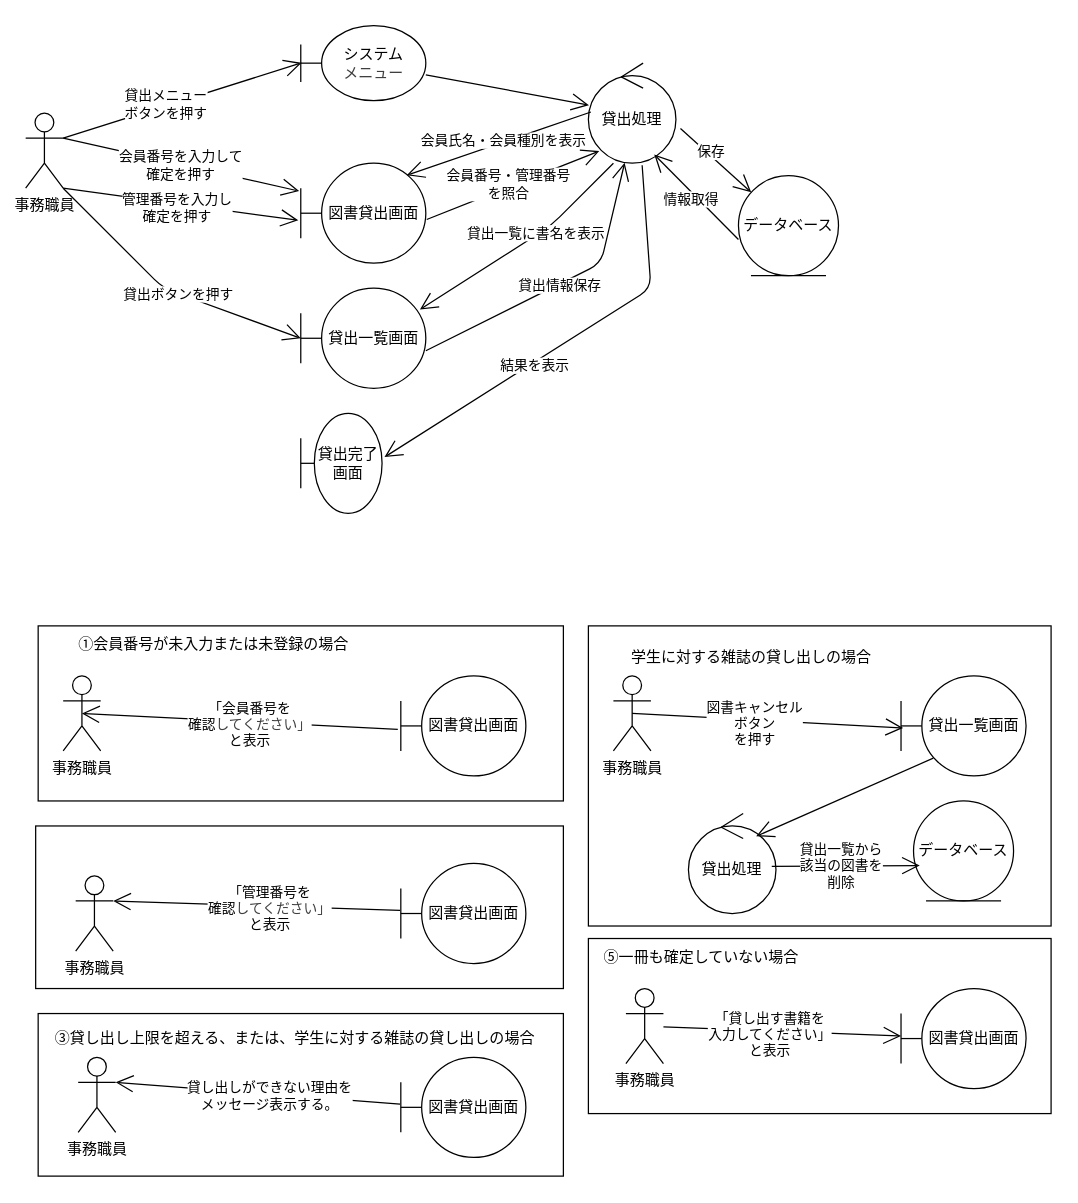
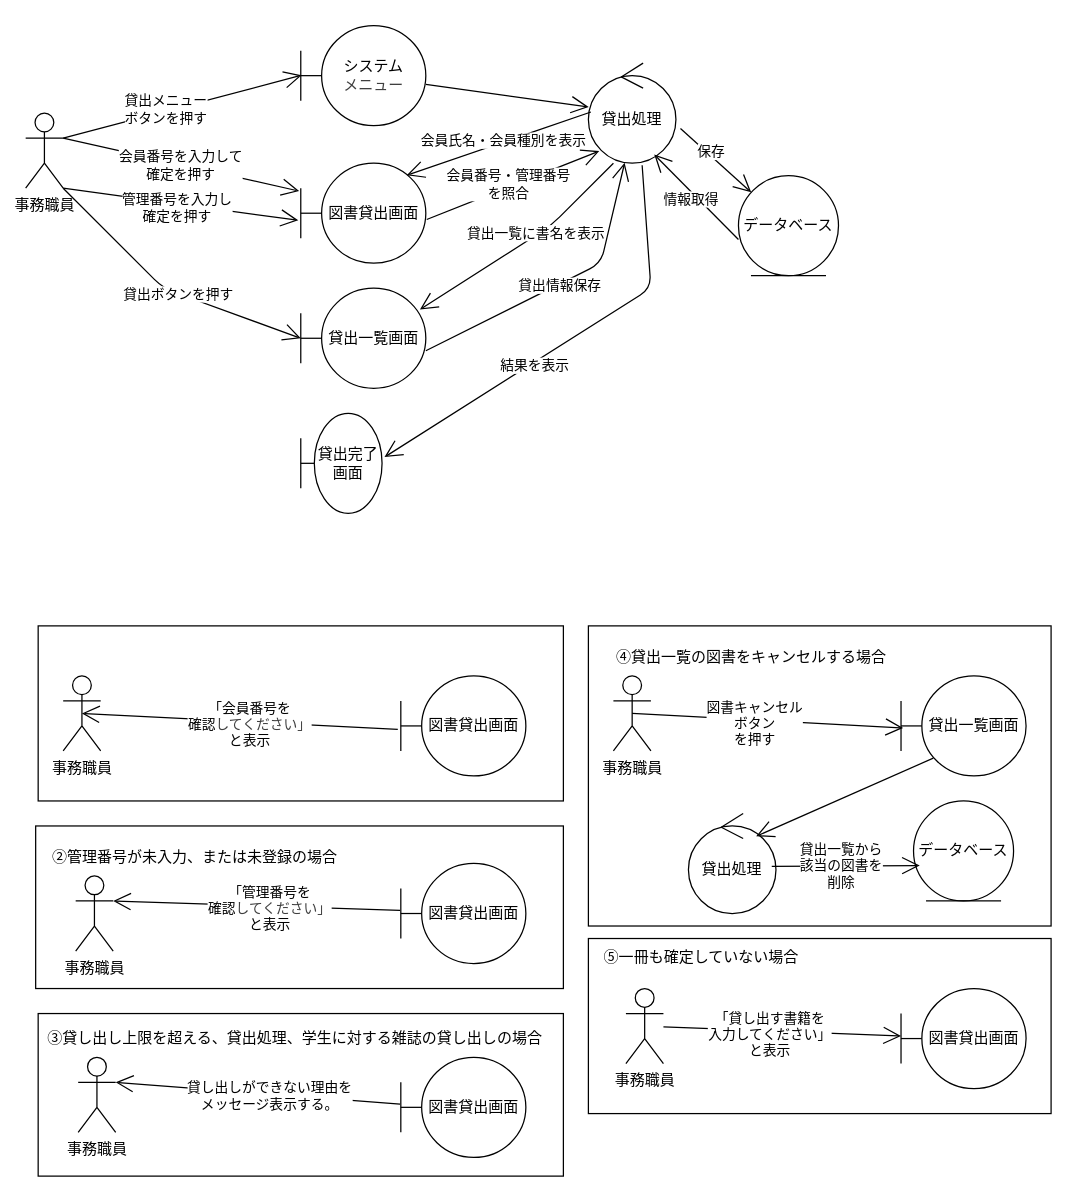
node "システム メニュー": size 125x75 -> 125x100
node "①会員番号が未入力または未登録の場合": removed
node "学生に対する雑誌の貸し出しの場合": label "学生に対する雑誌の貸し出しの場合" -> "④貸出一覧の図書をキャンセルする場合"
node "②管理番号が未入力、または未登録の場合": added
node "③貸し出し上限を超える、または、学生に対する雑誌の貸し出しの場合": label "③貸し出し上限を超える、または、学生に対する雑誌の貸し出しの場合" -> "③貸し出し上限を超える、貸出処理、学生に対する雑誌の貸し出しの場合"
